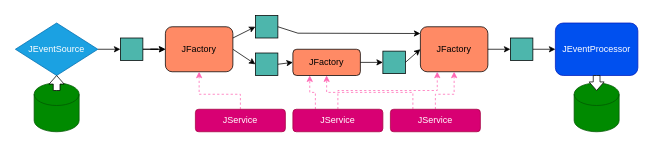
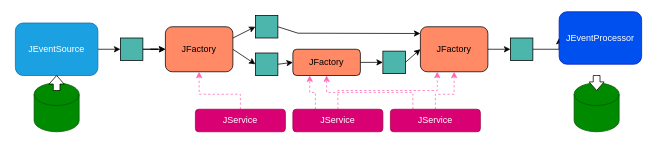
node "JEventSource": shape diamond -> rounded rectangle
node "JEventProcessor": moved (597, 49) -> (600, 38)
